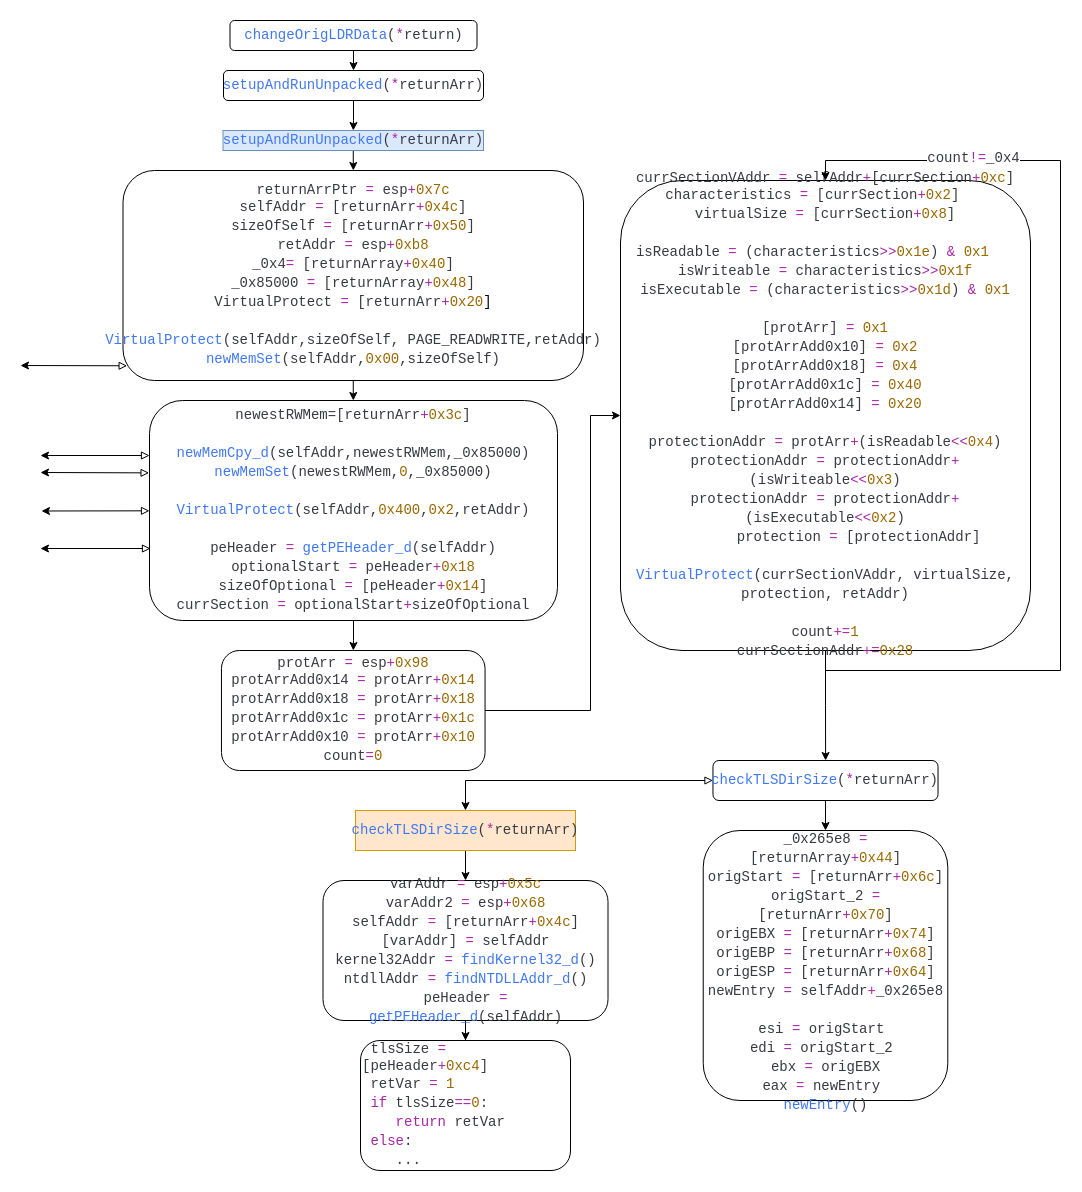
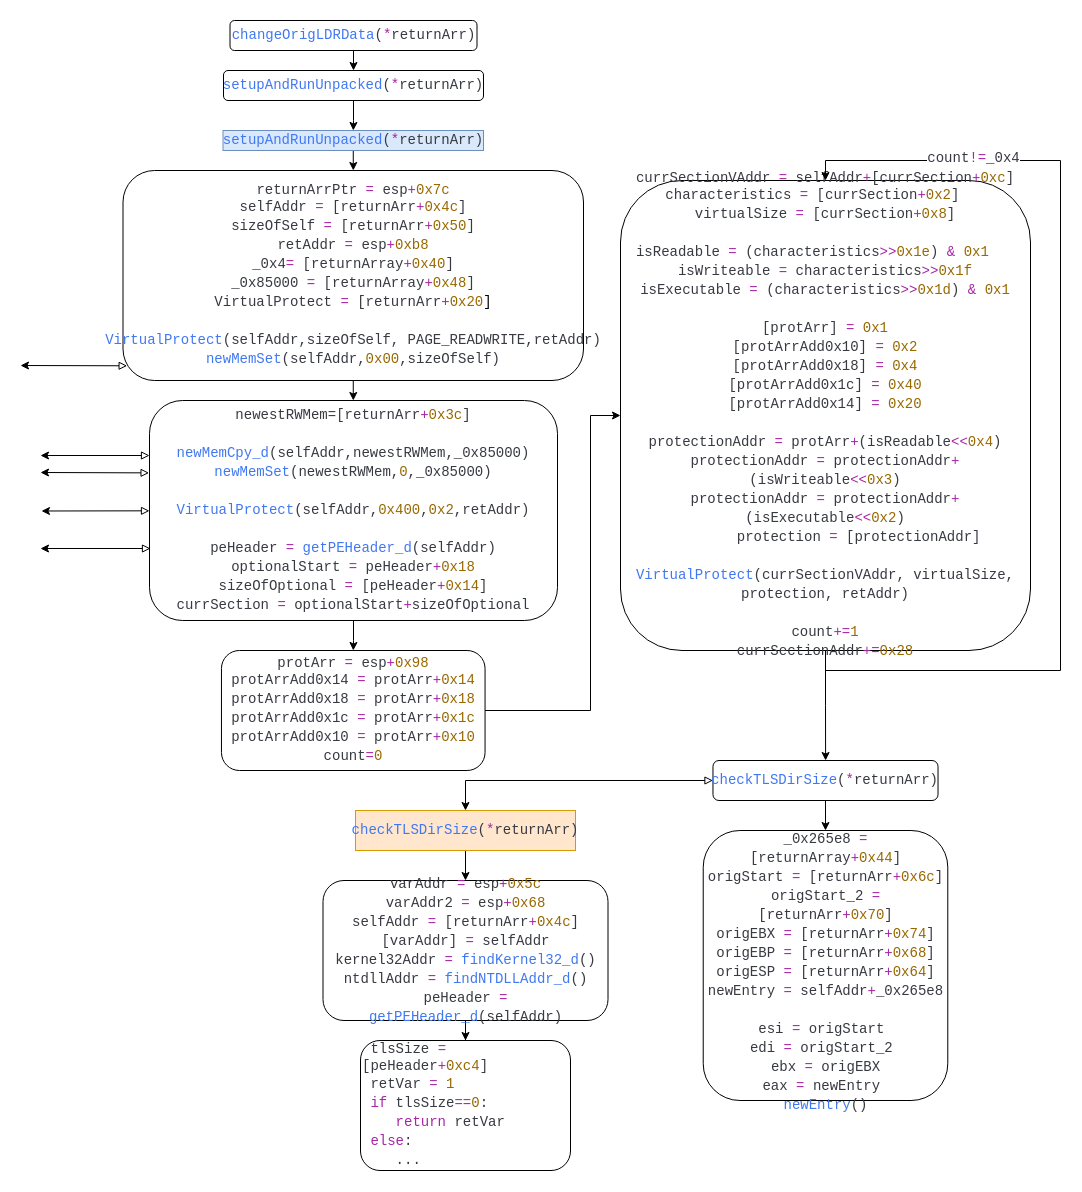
node "changeOrigLDRData(*return)": label "changeOrigLDRData(*return)" -> "changeOrigLDRData(*returnArr)"
